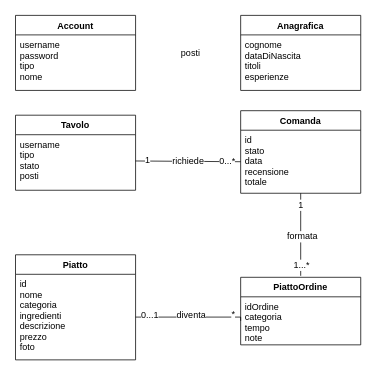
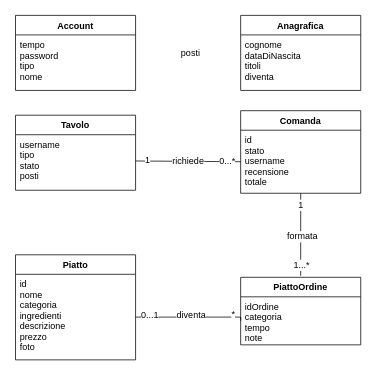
node "username password tipo nome": label "username password tipo nome" -> "tempo password tipo nome"
node "cognome dataDiNascita titoli esperienze": label "cognome dataDiNascita titoli esperienze" -> "cognome dataDiNascita titoli diventa"
node "id stato data recensione totale": label "id stato data recensione totale" -> "id stato username recensione totale"
